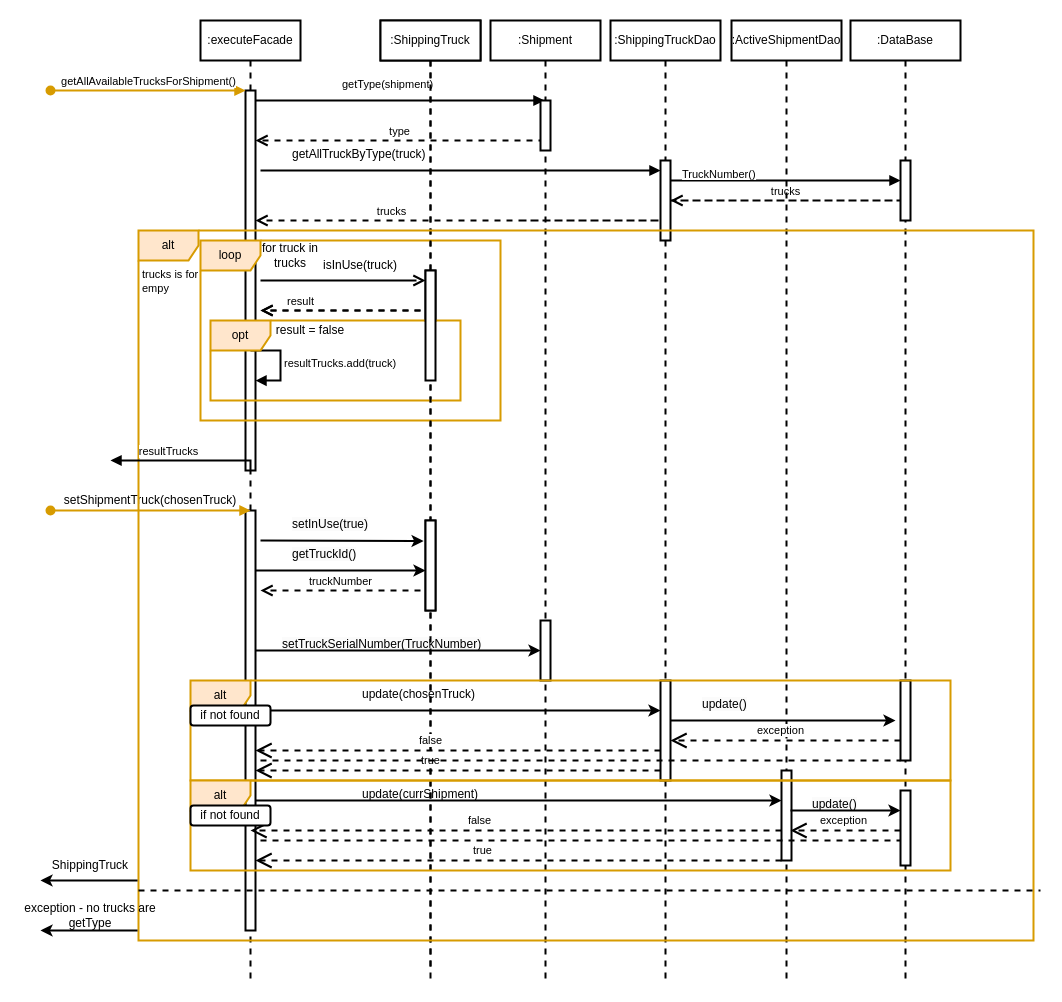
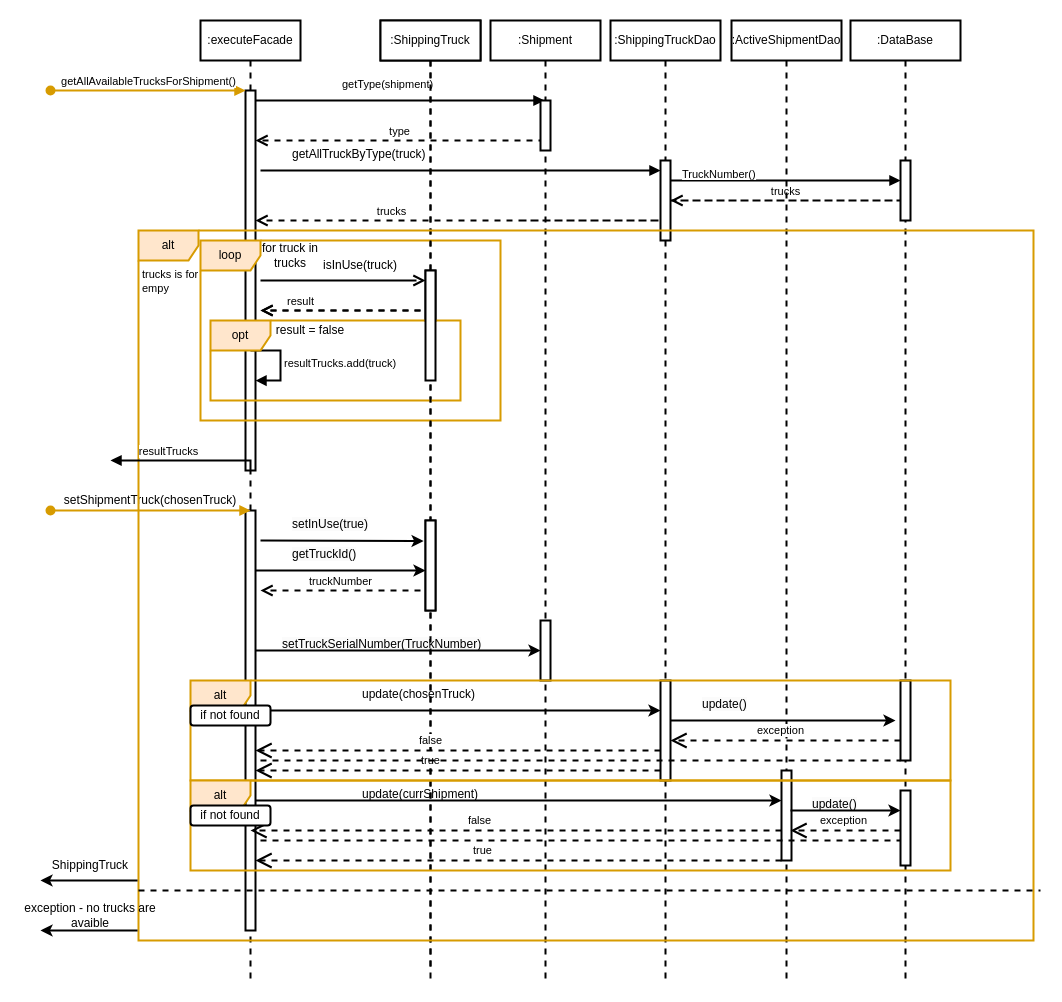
node "exception - no trucks are getType": label "exception - no trucks are getType" -> "exception - no trucks are avaible"
